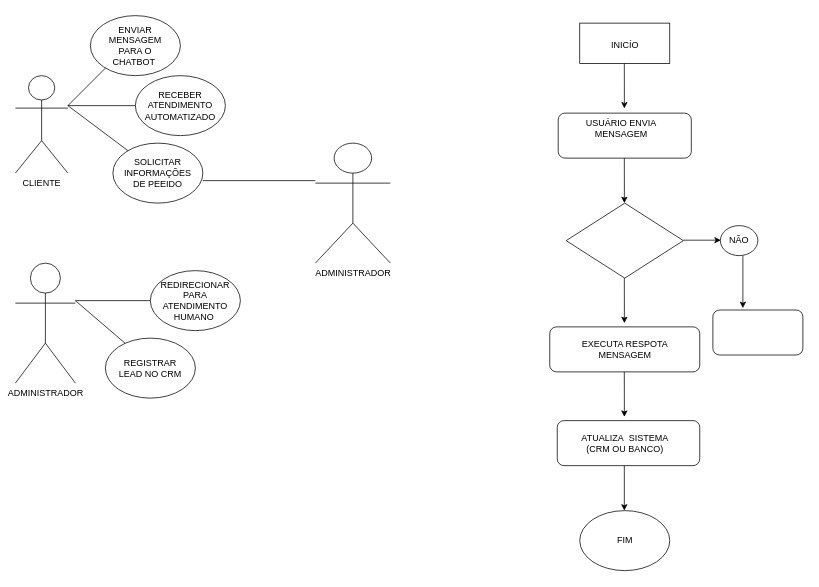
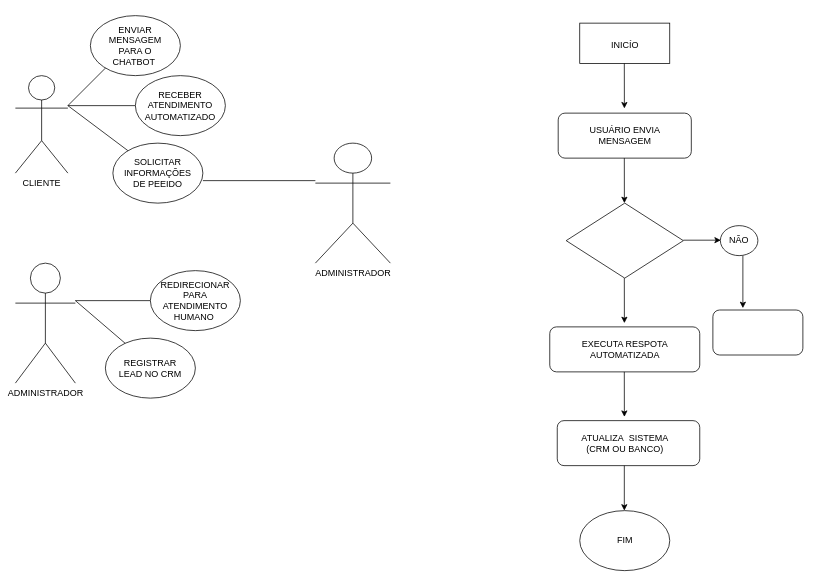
node "USUÁRIO ENVIA MENSAGEM": moved (621, 128) -> (625, 135)
node "EXECUTA RESPOTA MENSAGEM": label "EXECUTA RESPOTA MENSAGEM" -> "EXECUTA RESPOTA AUTOMATIZADA"
